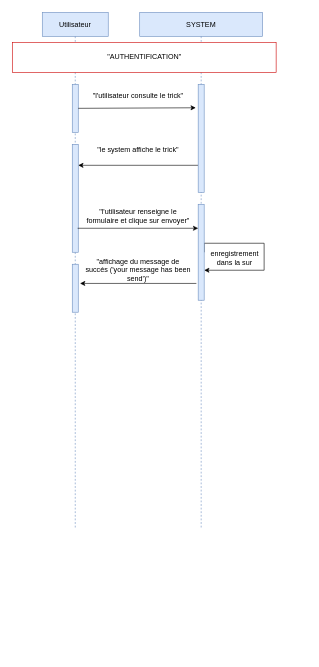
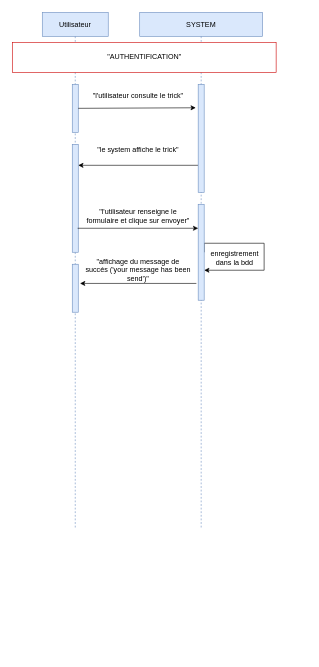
node "enregistrement dans la sur": label "enregistrement dans la sur" -> "enregistrement dans la bdd"
